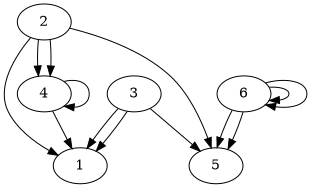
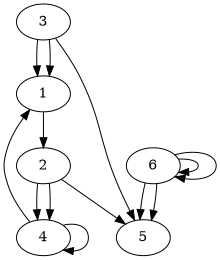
edge "2" -> "1": reversed
